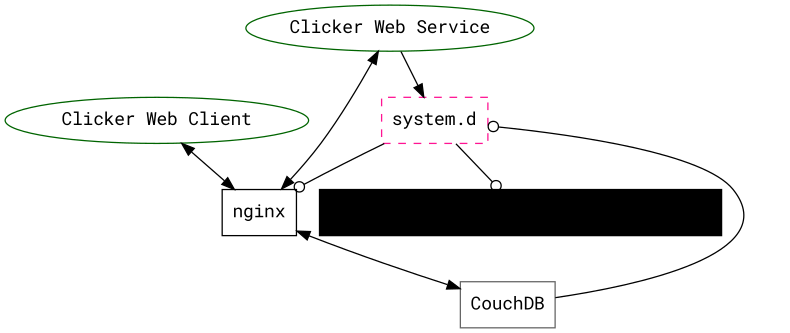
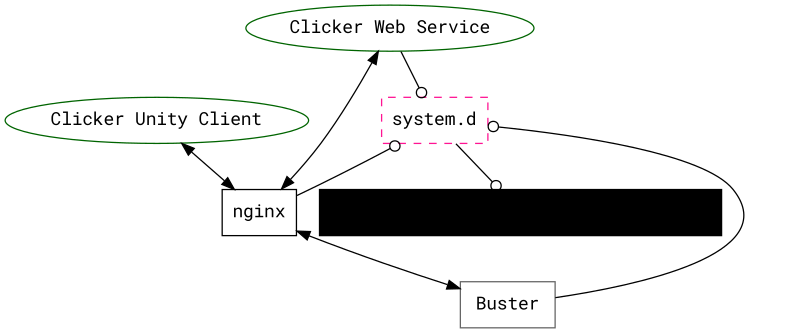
edge "Clicker Web Service" -> "system.d": arrowhead normal -> odot
node "Clicker Web Client": label "Clicker Web Client" -> "Clicker Unity Client"
edge "system.d" -> "nginx": reversed
node "CouchDB": label "CouchDB" -> "Buster"
